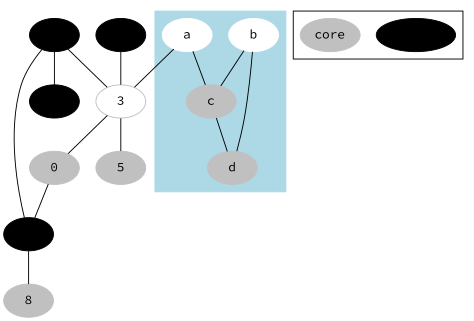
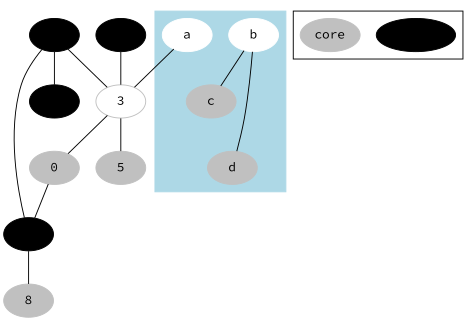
edge "a" -- "c": removed
edge "c" -- "d": removed
